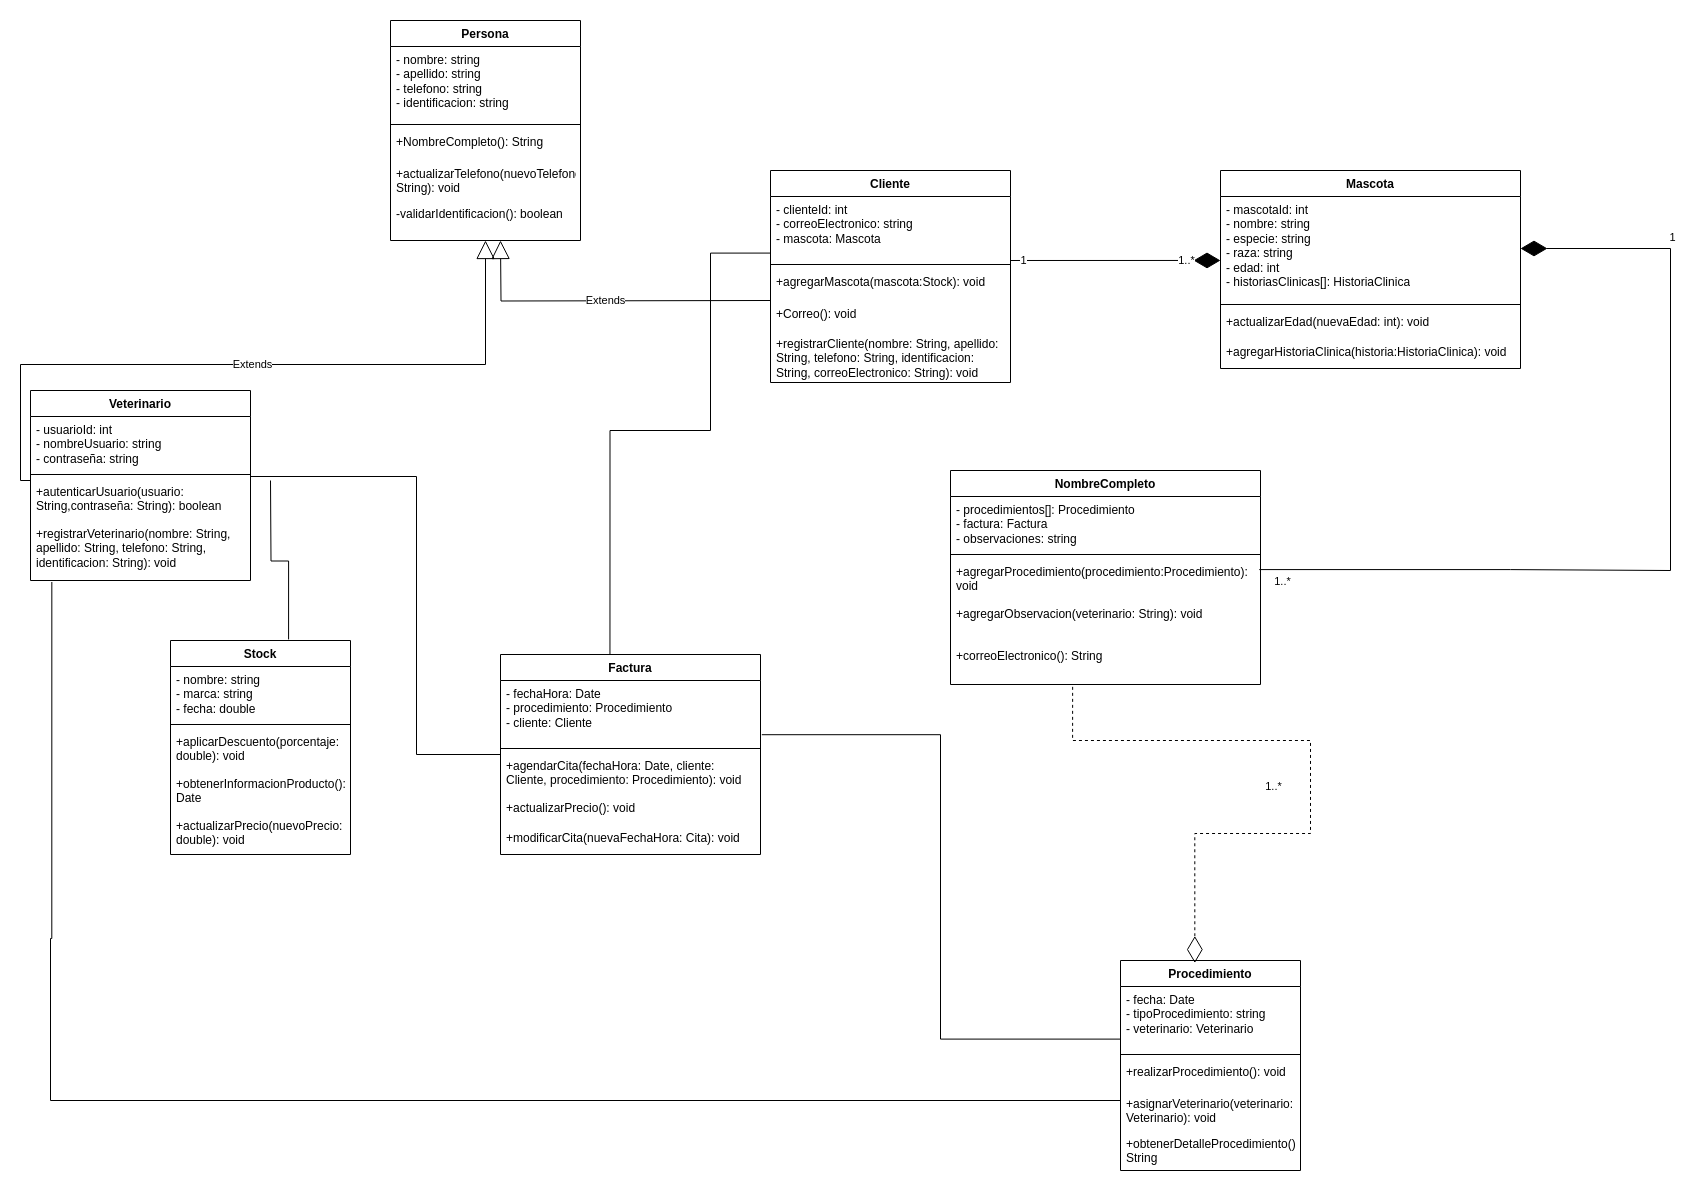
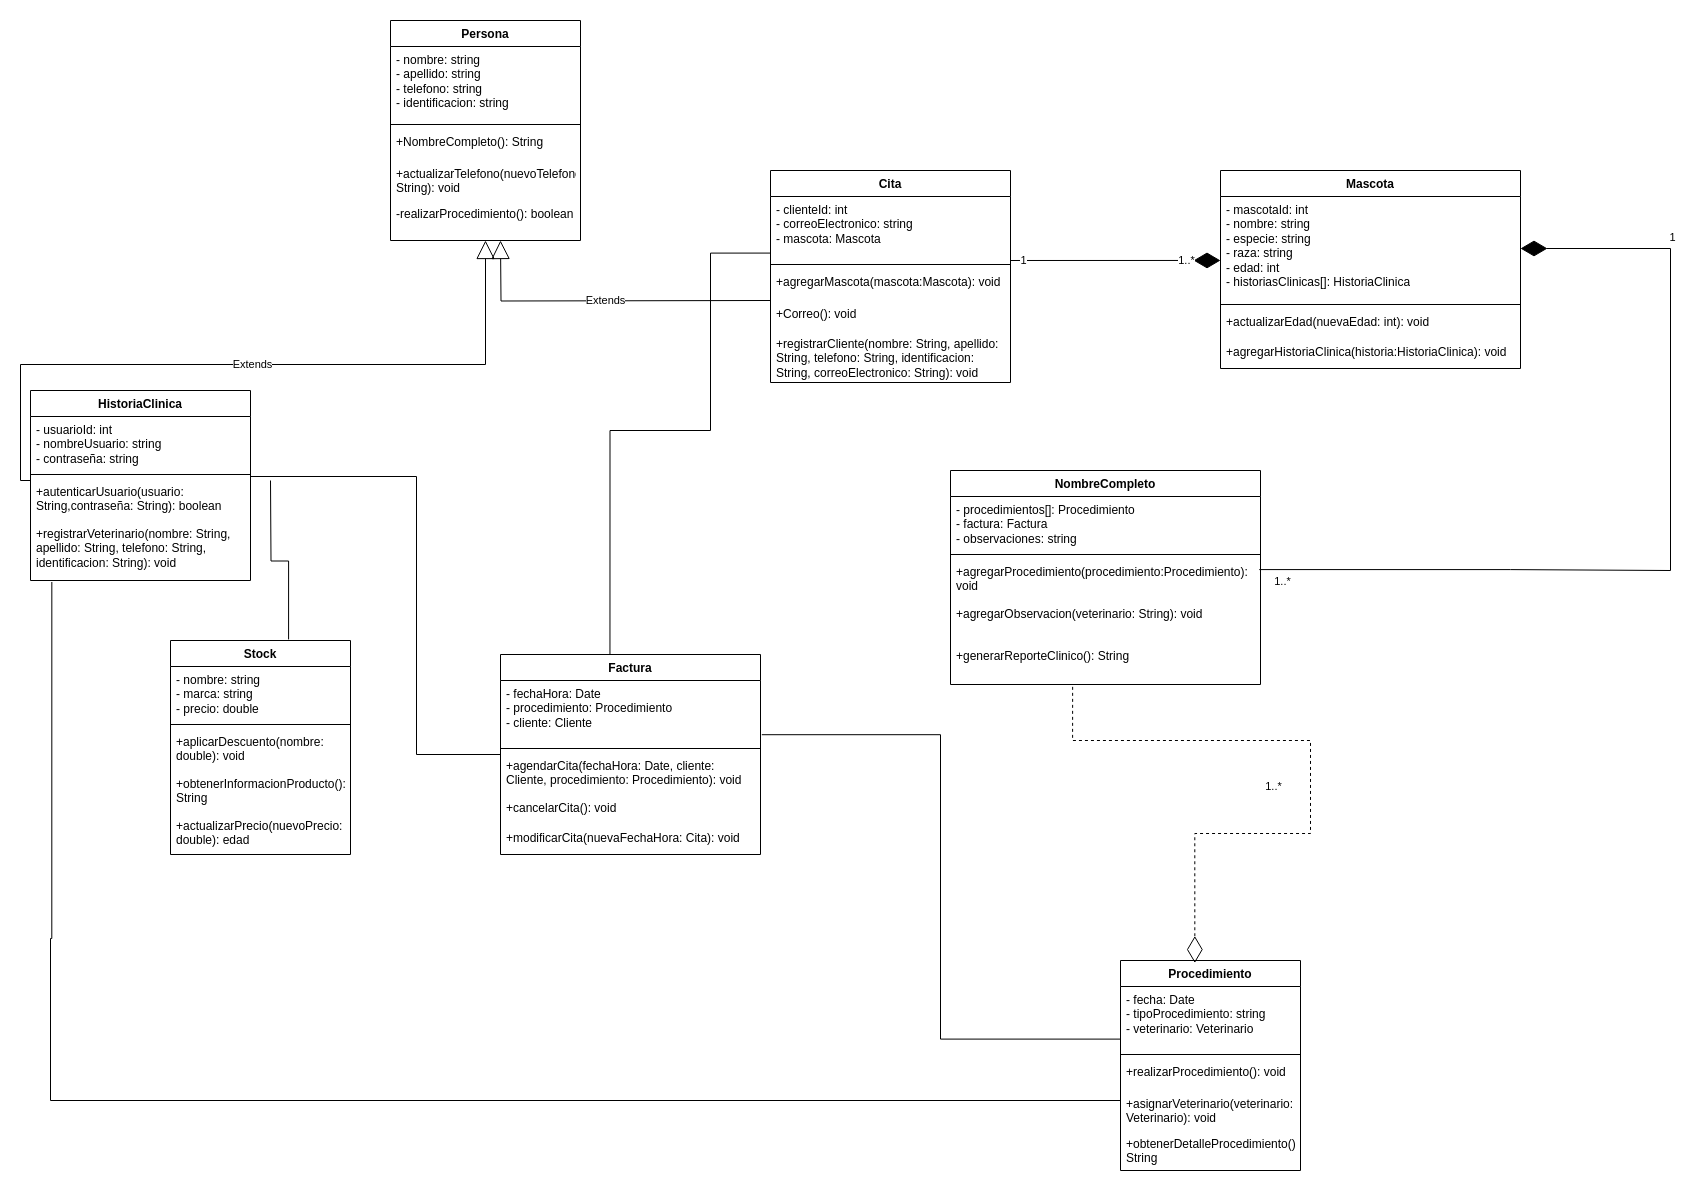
node "Cliente": label "Cliente" -> "Cita"
node "-validarIdentificacion(): boolean": label "-validarIdentificacion(): boolean" -> "-realizarProcedimiento(): boolean"
node "+agregarMascota(mascota:Stock): void": label "+agregarMascota(mascota:Stock): void" -> "+agregarMascota(mascota:Mascota): void"
node "Veterinario": label "Veterinario" -> "HistoriaClinica"
node "+correoElectronico(): String": label "+correoElectronico(): String" -> "+generarReporteClinico(): String"
node "- nombre: string - marca: string - fecha: double": label "- nombre: string - marca: string - fecha: double" -> "- nombre: string - marca: string - precio: double"
node "+aplicarDescuento(porcentaje: double): void": label "+aplicarDescuento(porcentaje: double): void" -> "+aplicarDescuento(nombre: double): void"
node "+obtenerInformacionProducto(): Date": label "+obtenerInformacionProducto(): Date" -> "+obtenerInformacionProducto(): String"
node "+actualizarPrecio(): void": label "+actualizarPrecio(): void" -> "+cancelarCita(): void"
node "+actualizarPrecio(nuevoPrecio: double): void": label "+actualizarPrecio(nuevoPrecio: double): void" -> "+actualizarPrecio(nuevoPrecio: double): edad"
